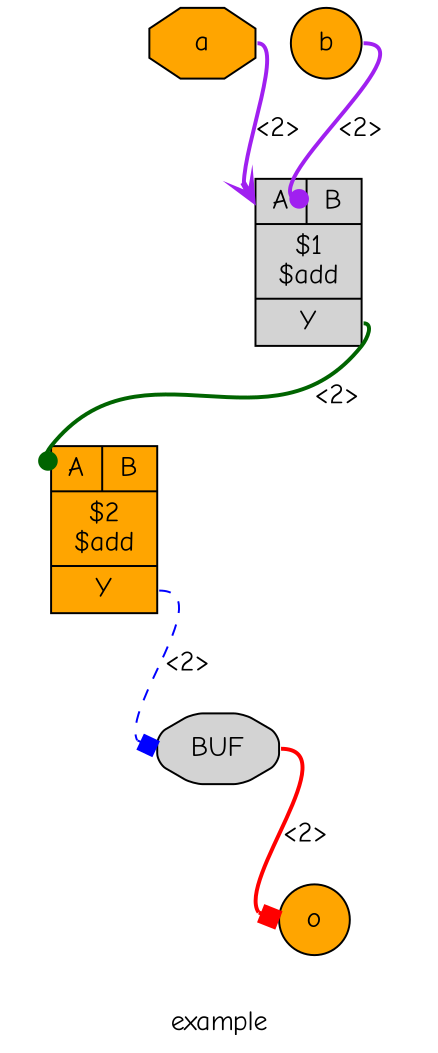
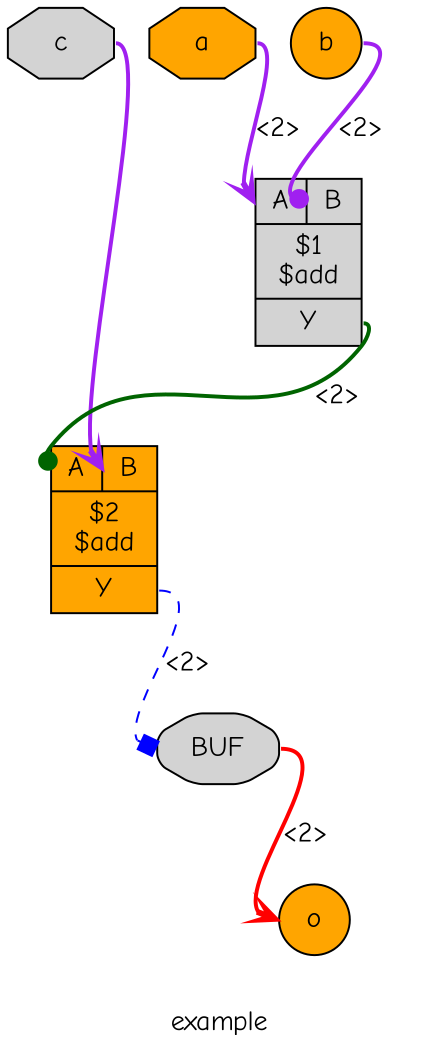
node "c": added
edge "BUF" -> "o": arrowhead box -> vee
